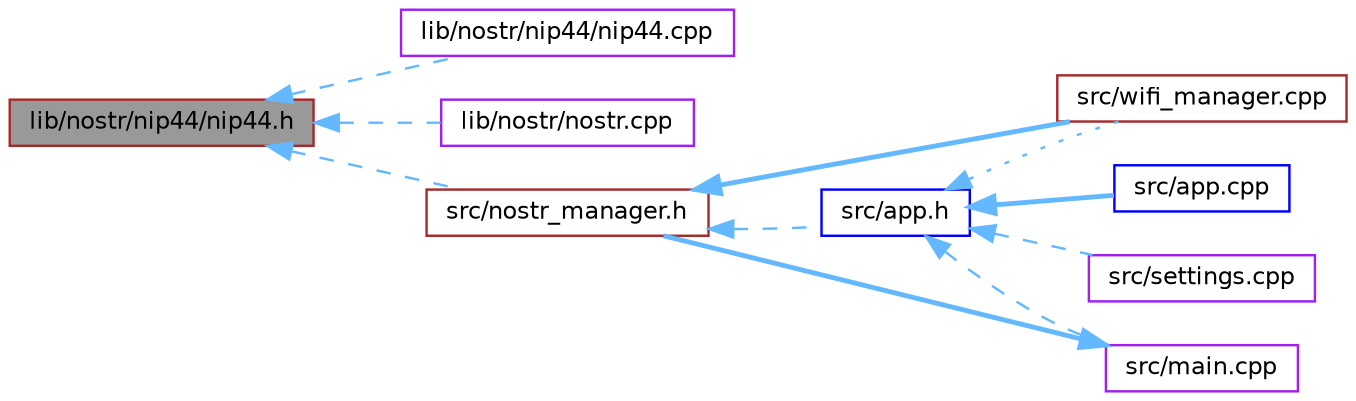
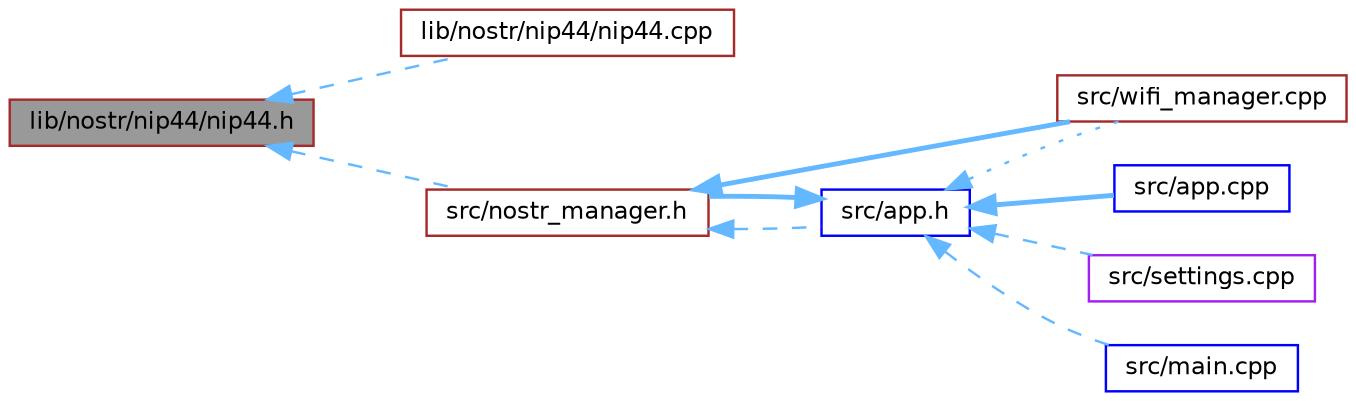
node "lib/nostr/nip44/nip44.cpp": color purple -> brown
node "lib/nostr/nostr.cpp": removed
edge "src/nostr_manager.h" -> "src/main.cpp": now "src/nostr_manager.h" -> "src/app.h"
node "src/main.cpp": color purple -> blue
